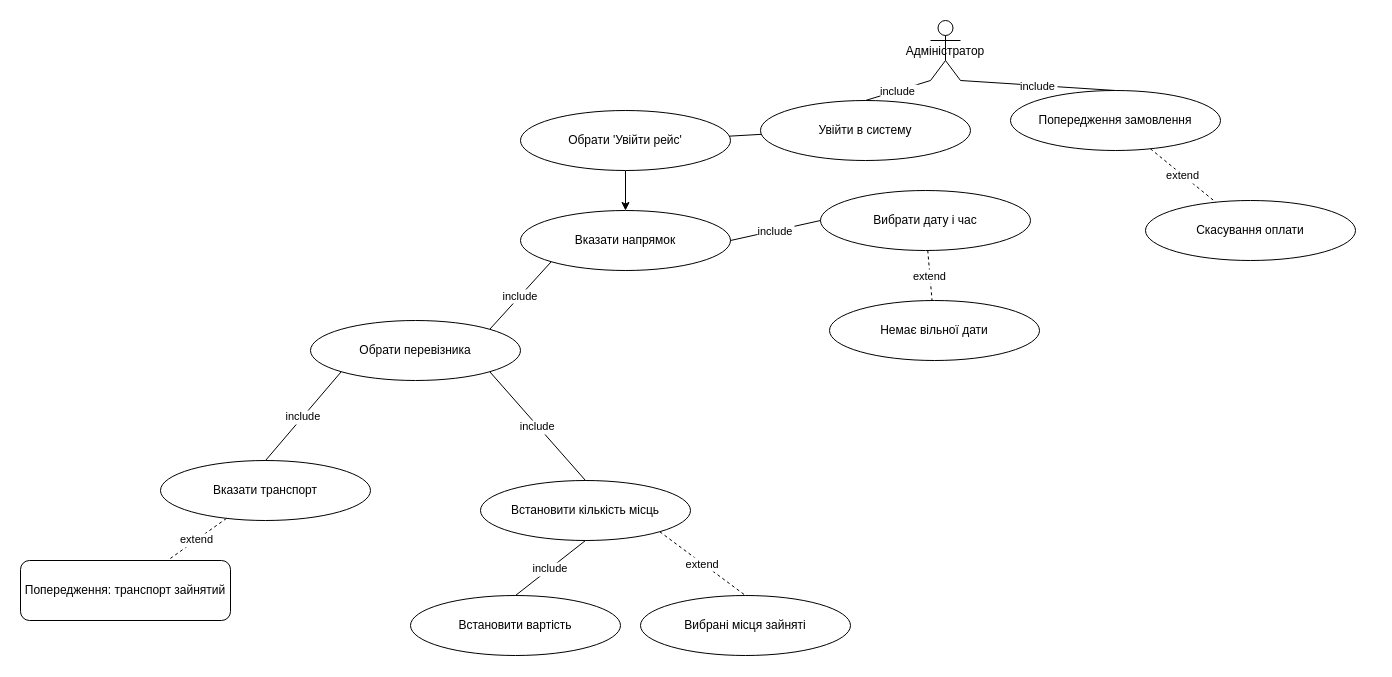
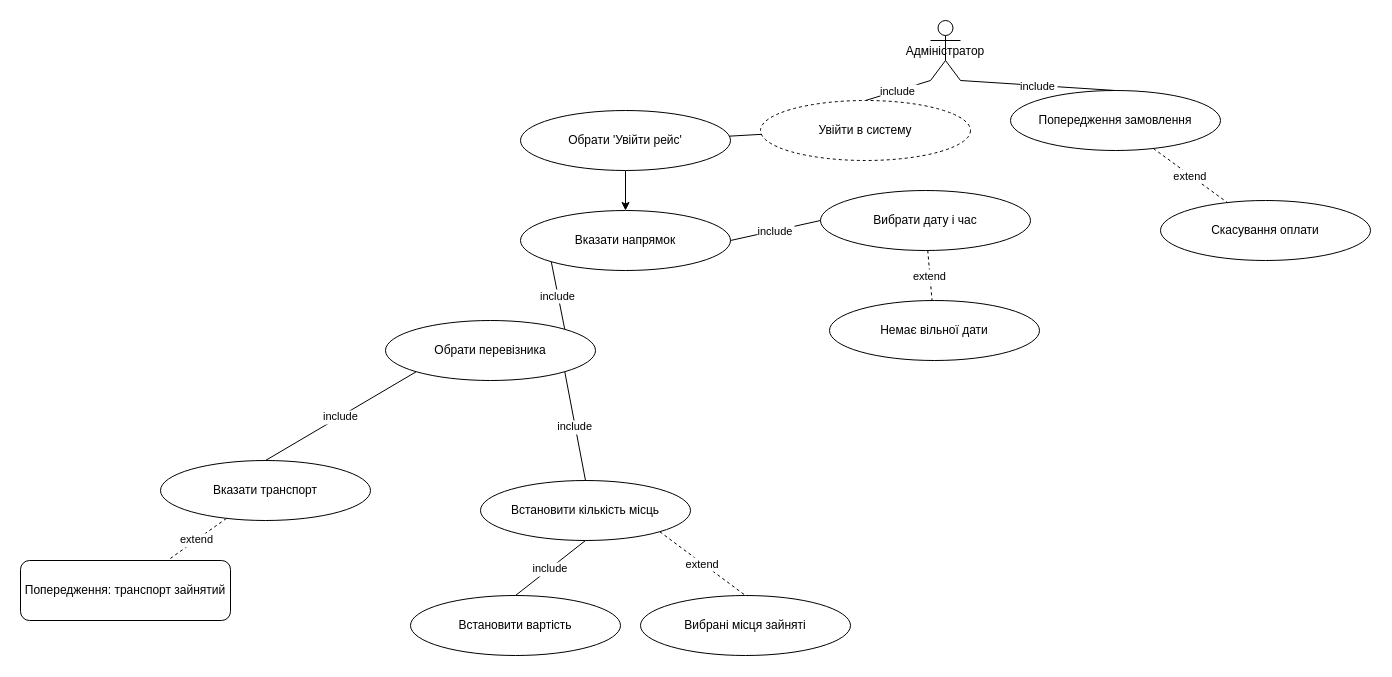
node "Увійти в систему": style solid -> dashed
node "Скасування оплати": moved (1251, 231) -> (1266, 231)
node "Обрати перевізника": moved (416, 351) -> (491, 351)
